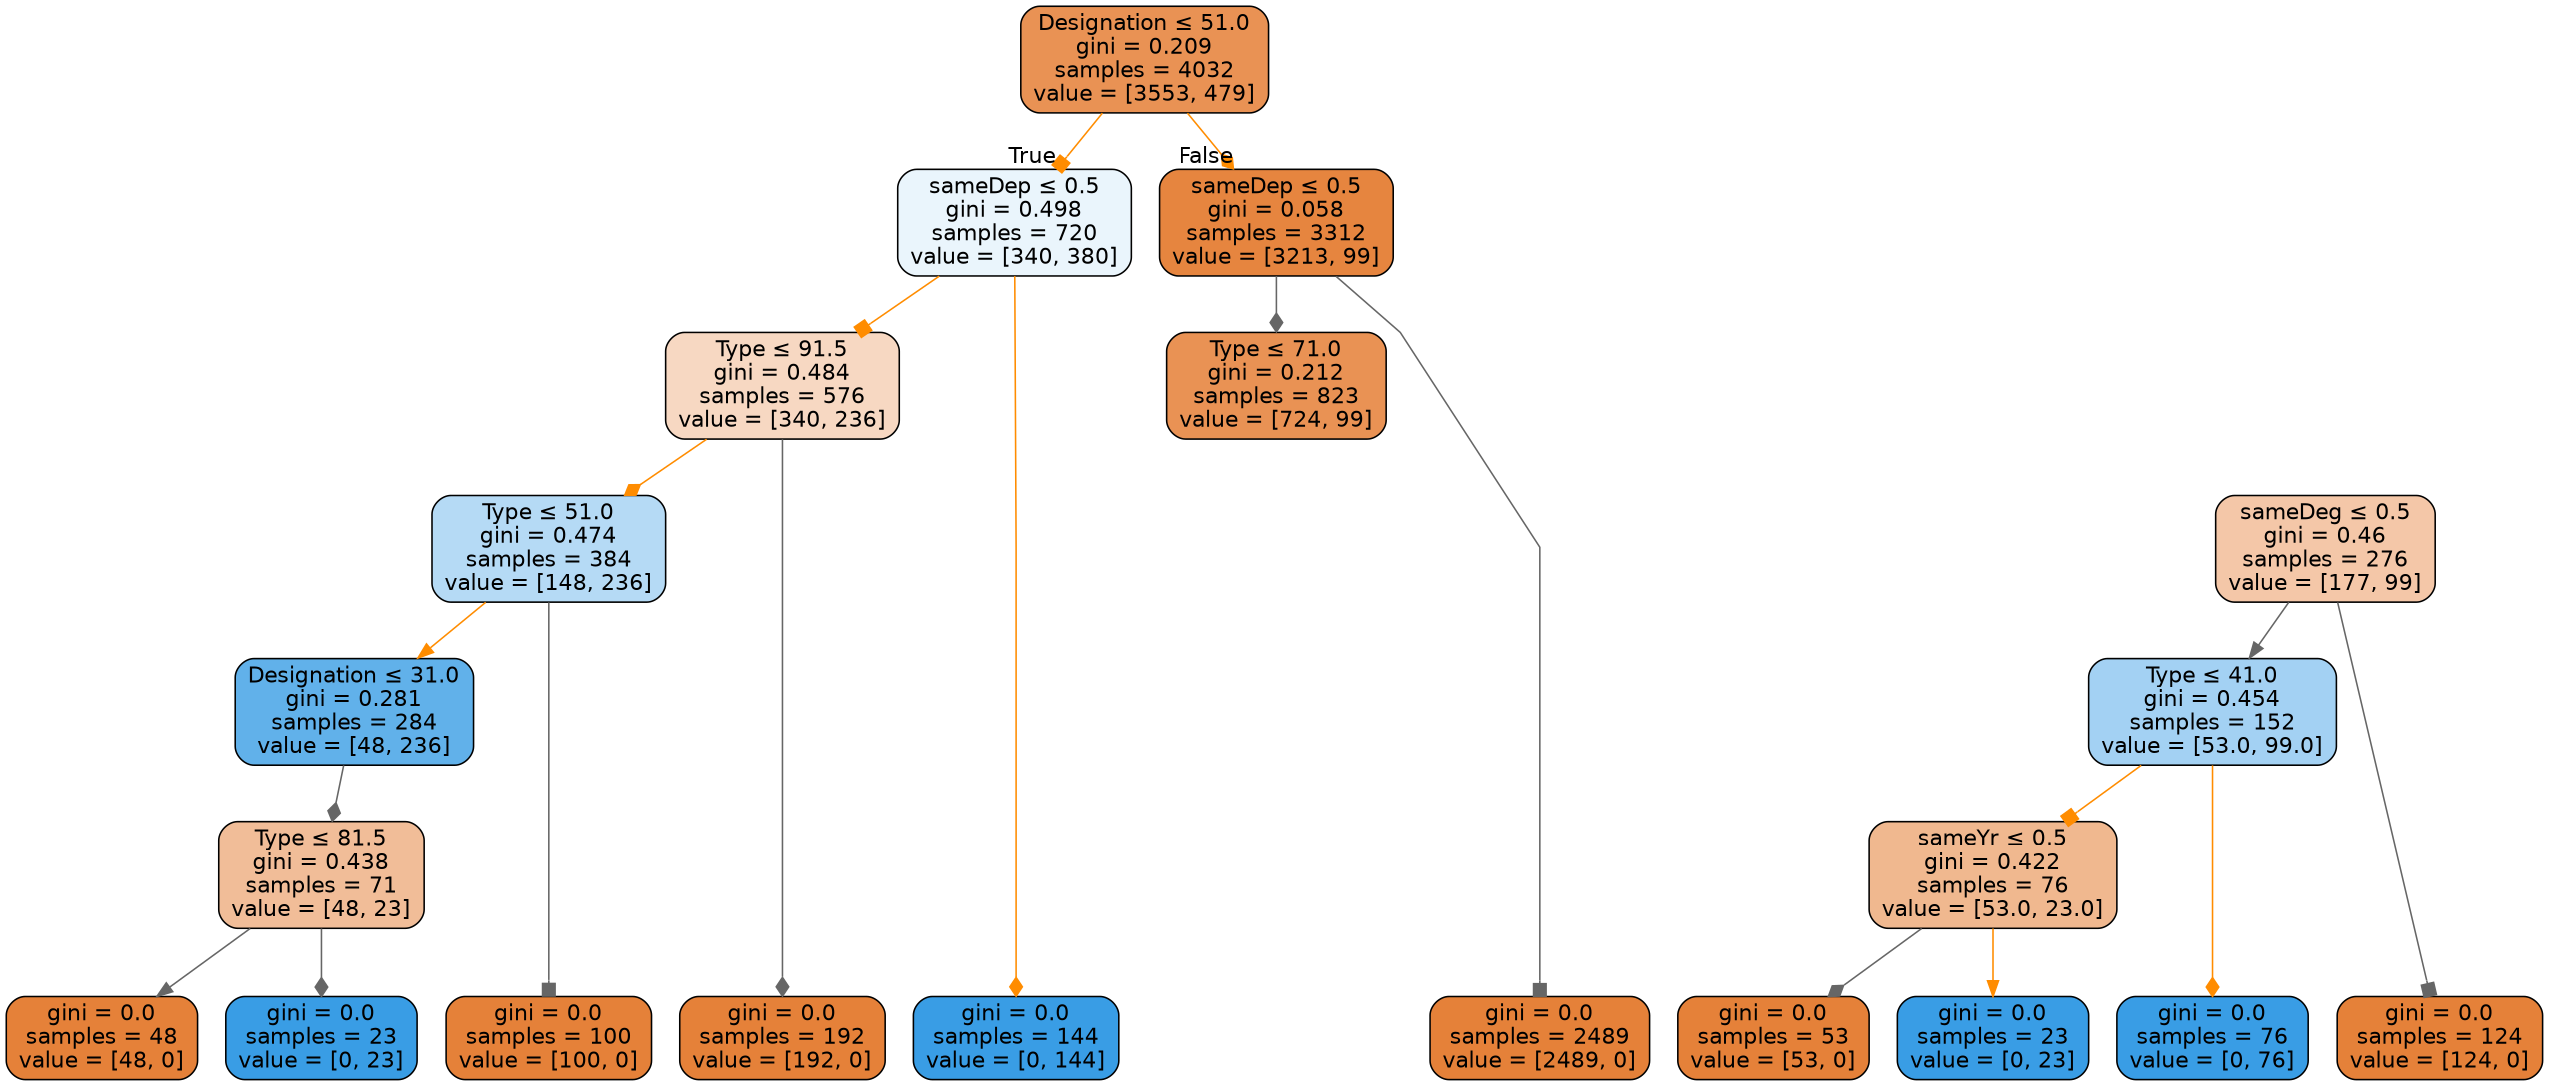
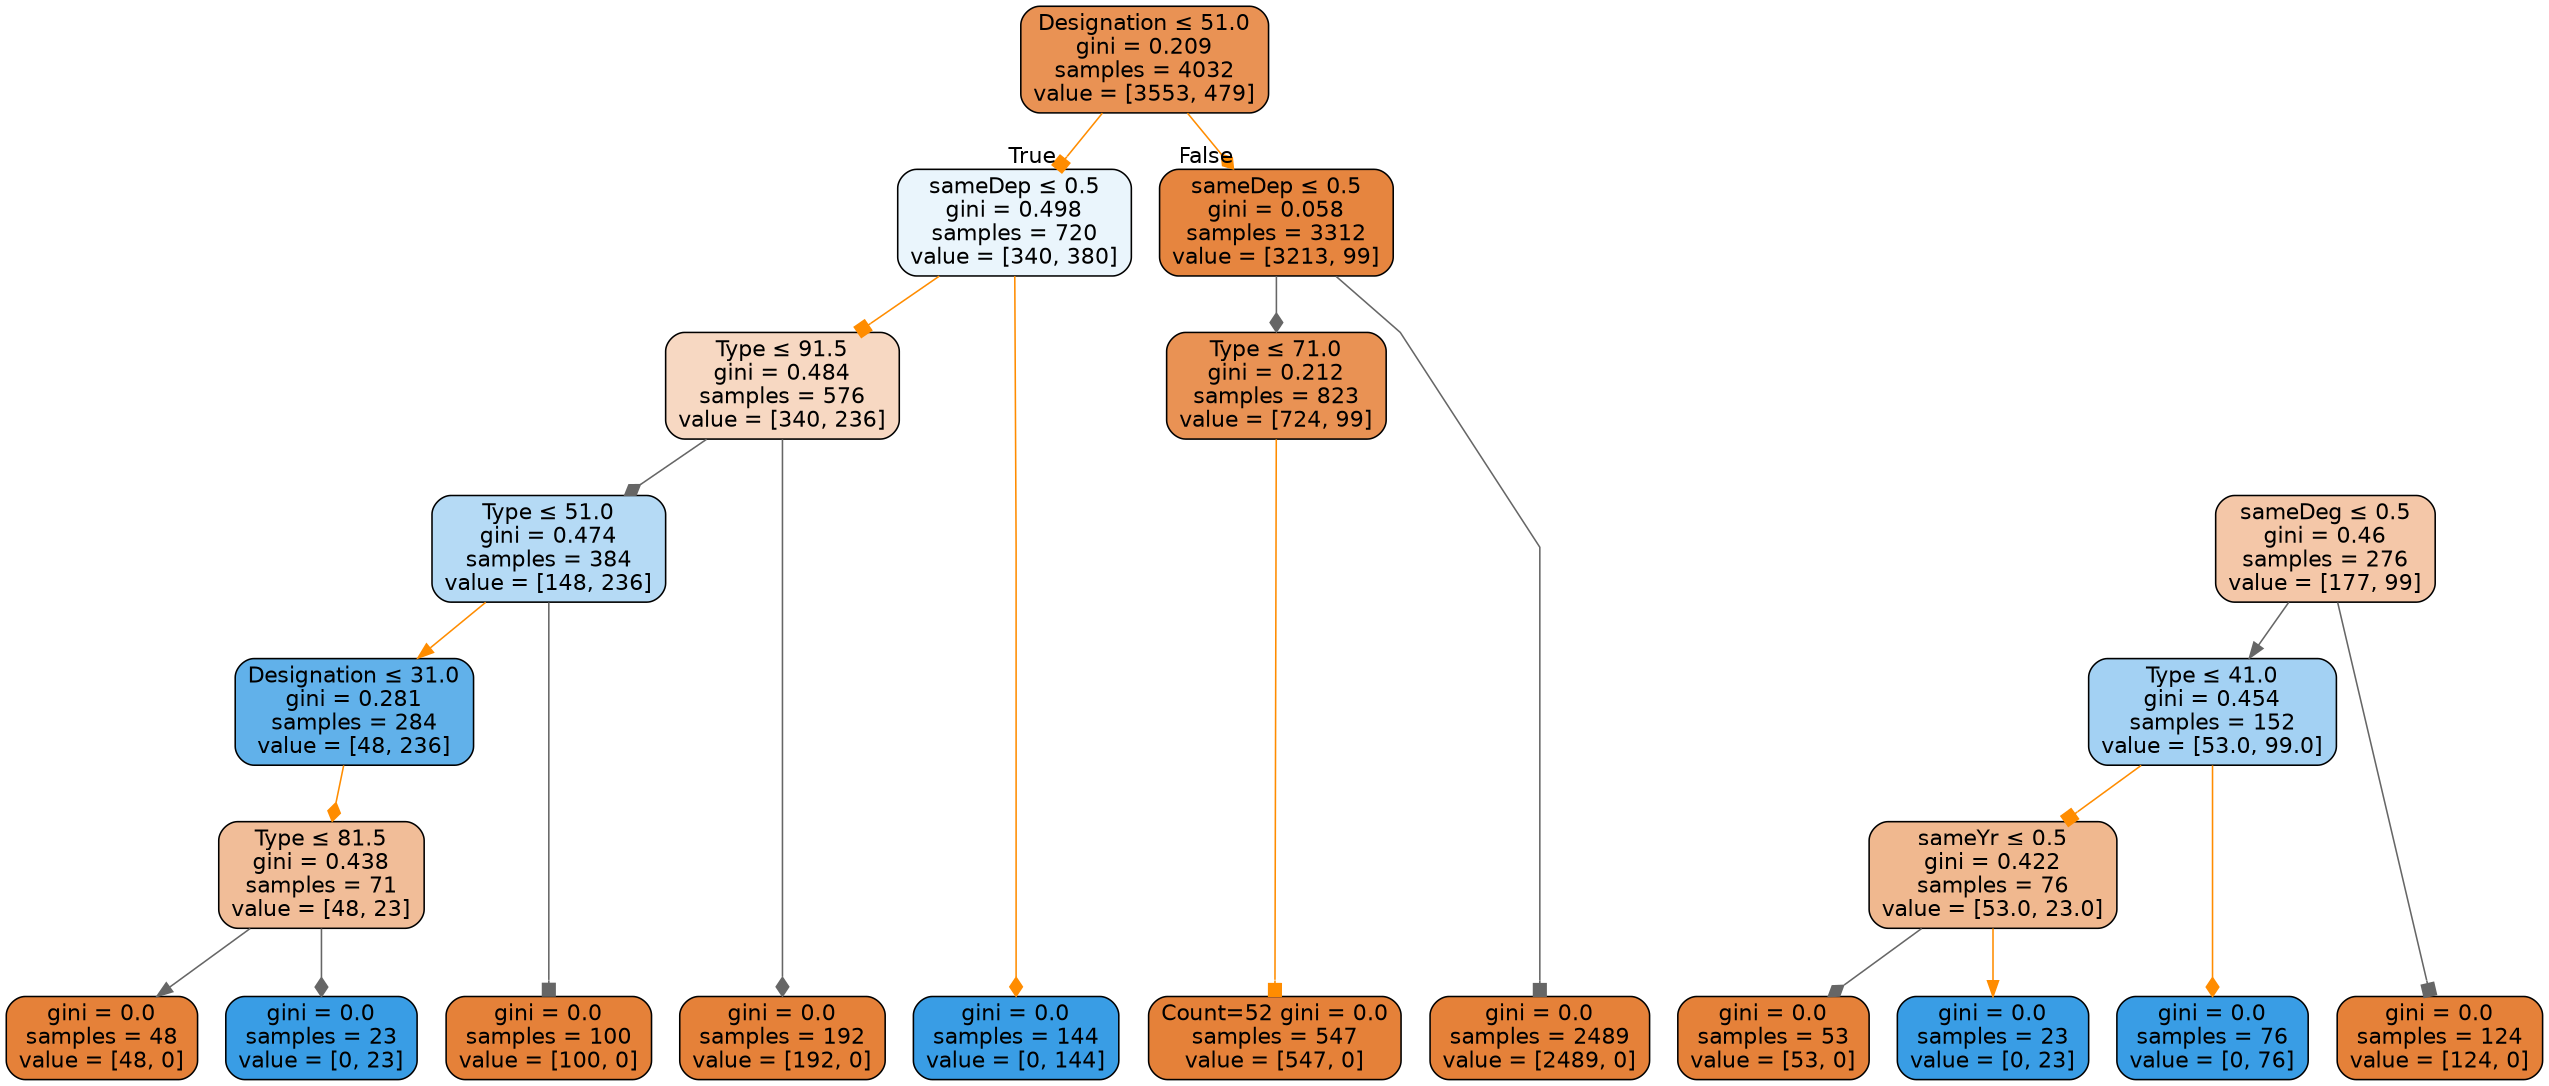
edge "Type ≤ 91.5" -> "Type ≤ 51.0": color darkorange -> gray40
edge "Designation ≤ 31.0" -> "Type ≤ 81.5": color gray40 -> darkorange
node "Count=52 gini = 0.0": added
